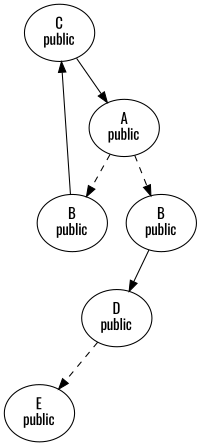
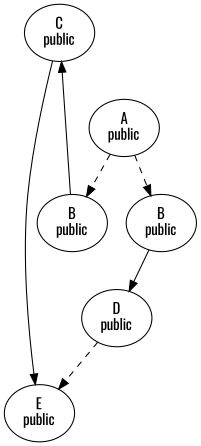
edge "C public" -> "A public": now "C public" -> "E public"
